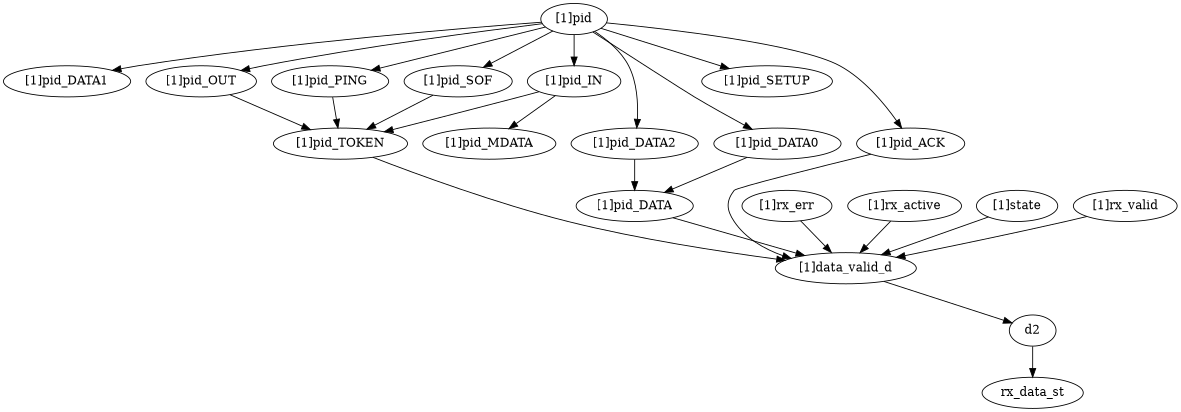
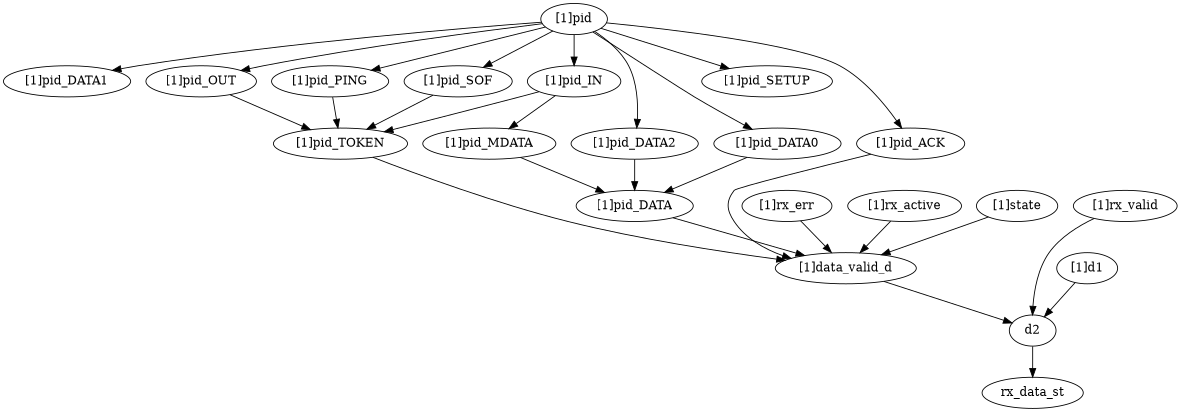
edge "[1]pid_MDATA" -> "[1]pid_DATA": added
edge "[1]rx_valid" -> "[1]data_valid_d": now "[1]rx_valid" -> "d2"
node "[1]d1": added
